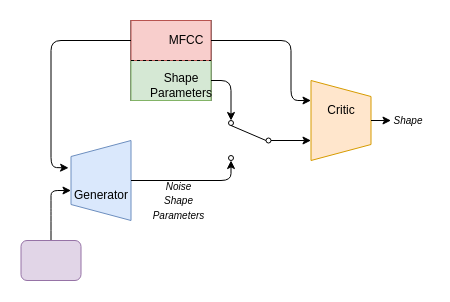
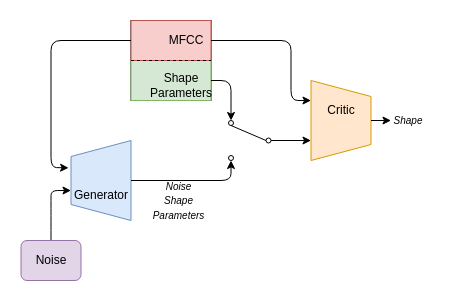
node "Noise": added
